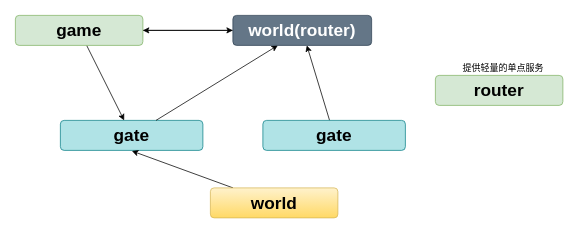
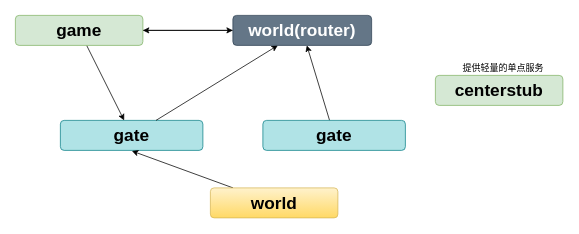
node "router": label "router" -> "centerstub"
